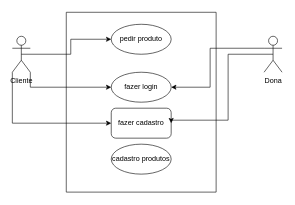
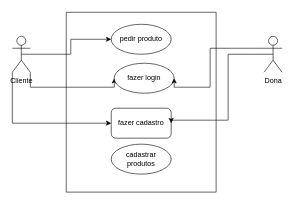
node "fazer login": moved (141, 87) -> (144, 78)
node "cadastro produtos": label "cadastro produtos" -> "cadastrar produtos"
